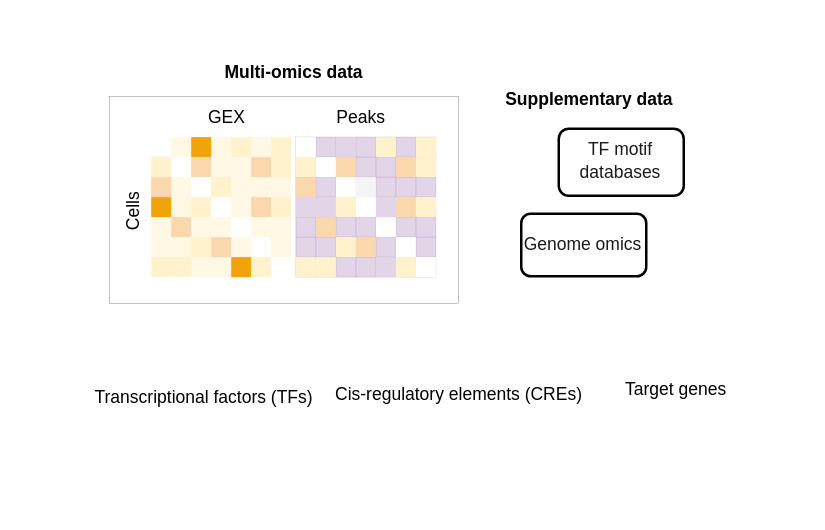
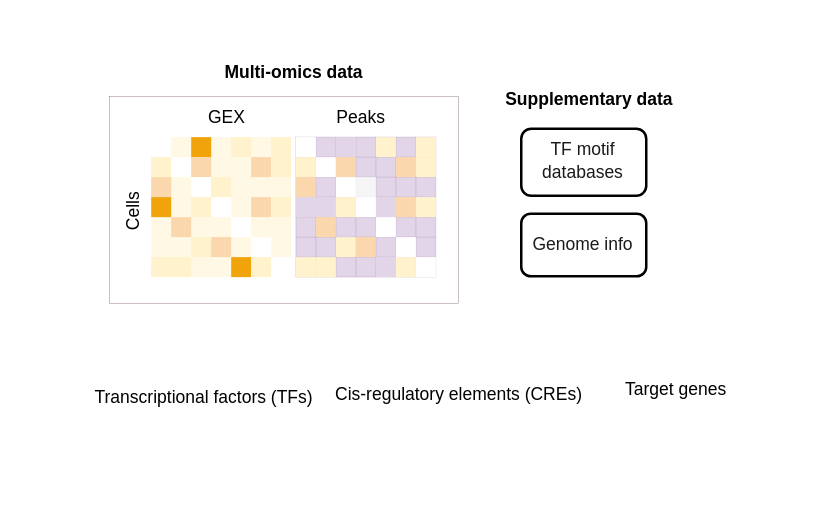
node "TF motif databases": moved (621, 162) -> (584, 162)
node "Genome omics": label "Genome omics" -> "Genome info"
